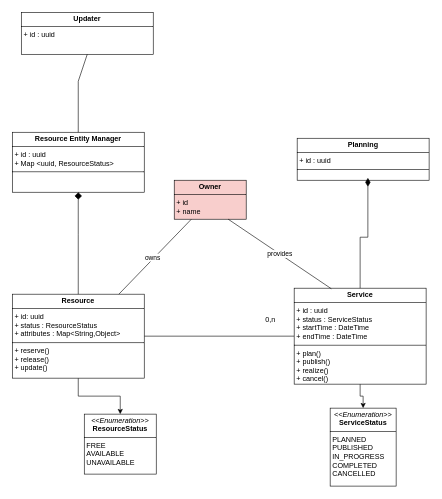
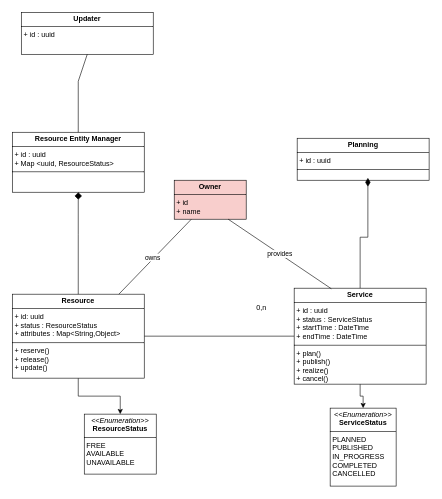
node "0,n": moved (270, 320) -> (261, 308)
